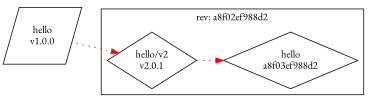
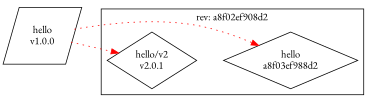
cluster "rev: a8f02ef988d2": label "rev: a8f02ef988d2" -> "rev: a8f02ef908d2"
edge "hello/v2 v2.0.1" -> "hello a8f03ef988d2": now "hello v1.0.0" -> "hello a8f03ef988d2"
